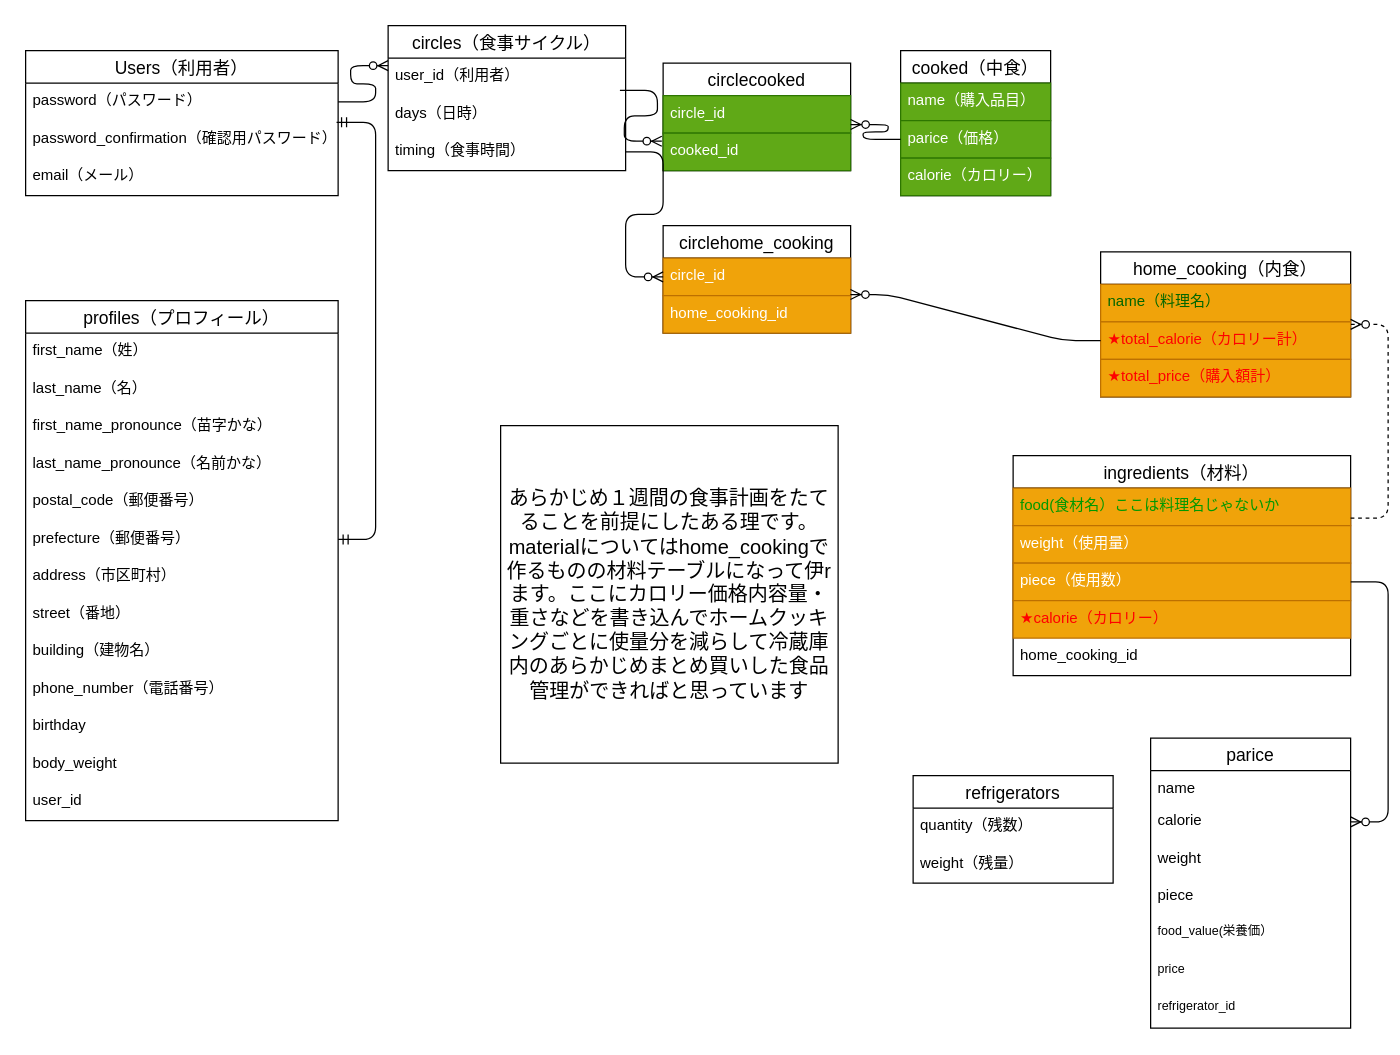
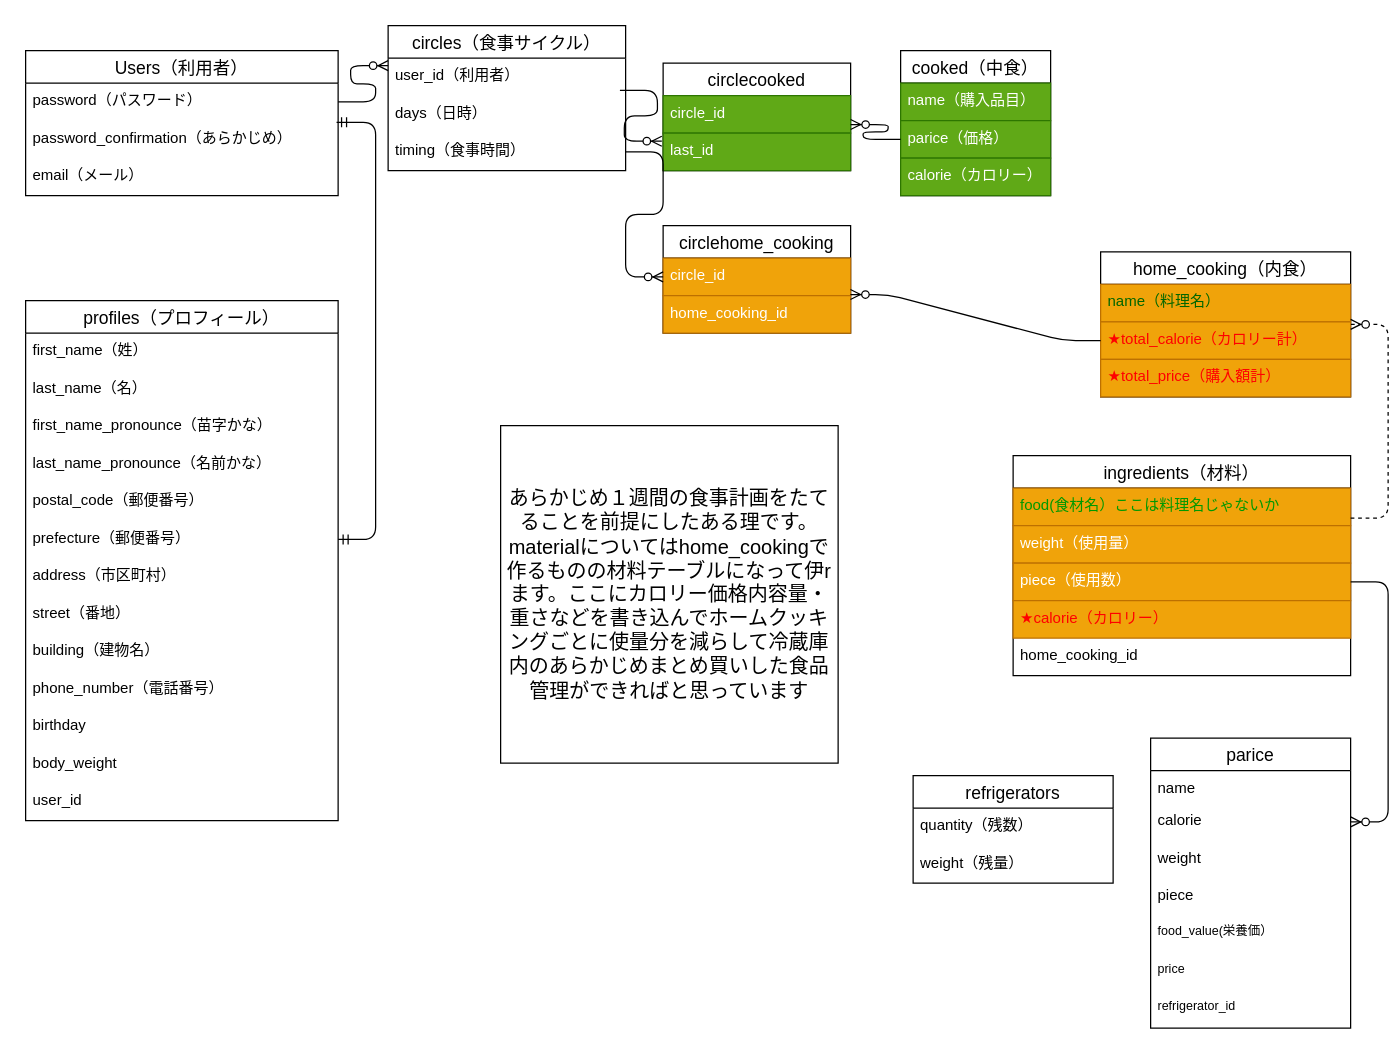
node "password_confirmation（確認用パスワード）": label "password_confirmation（確認用パスワード）" -> "password_confirmation（あらかじめ）"
node "cooked_id": label "cooked_id" -> "last_id"
